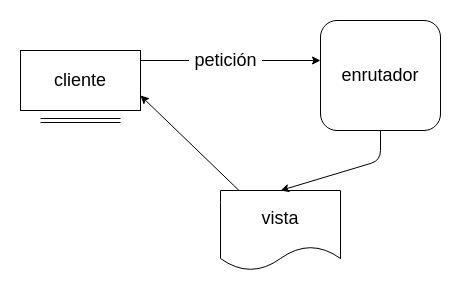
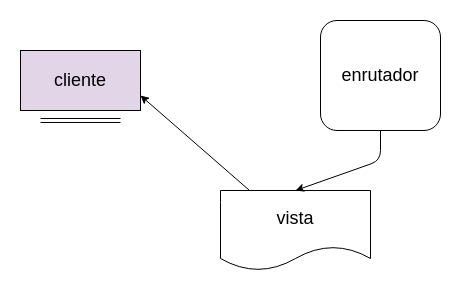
edge "cliente" -> "enrutador": removed, label "petición"
node "cliente": fillcolor #ffffff -> #e1d5e7
node "vista": size 120x80 -> 150x80
